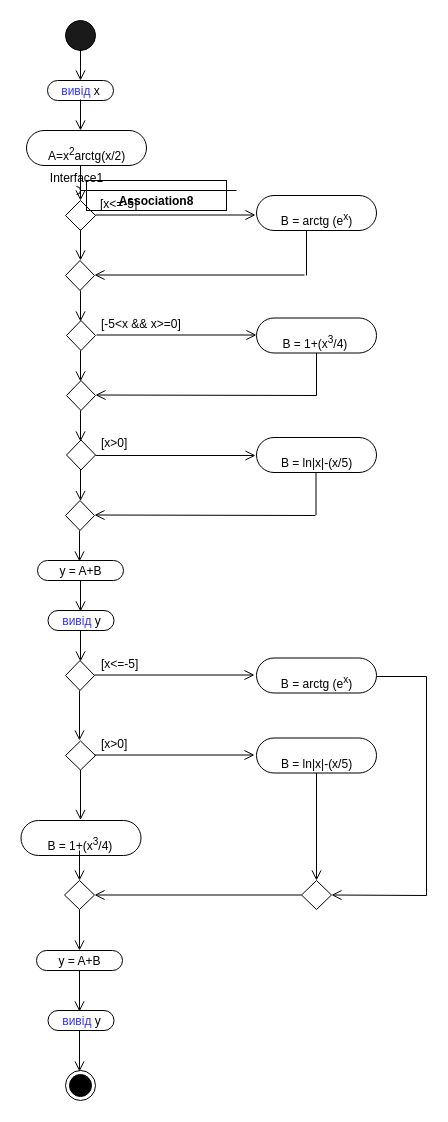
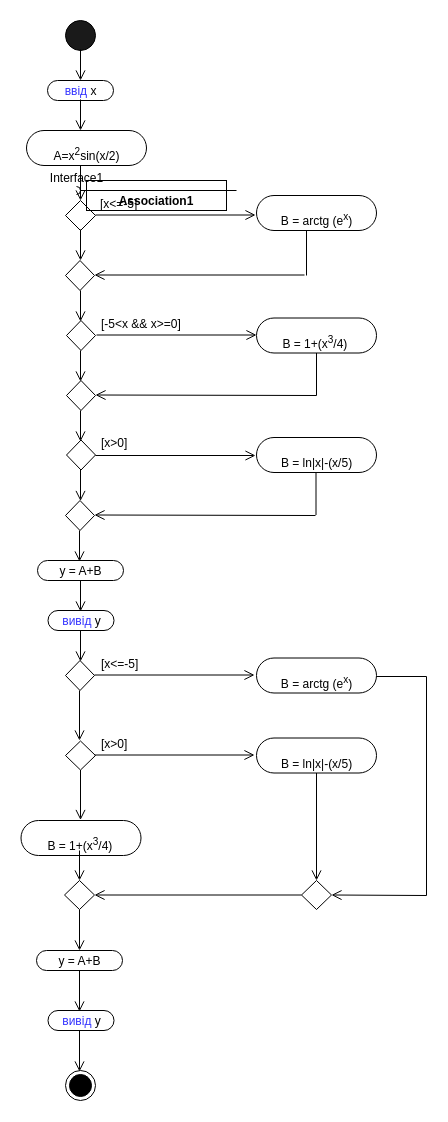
node "вивід x": label "вивід x" -> "ввід x"
node "A=x2arctg(x/2)": label "A=x2arctg(x/2)" -> "A=x2sin(x/2)"
node "Association8": label "Association8" -> "Association1"
